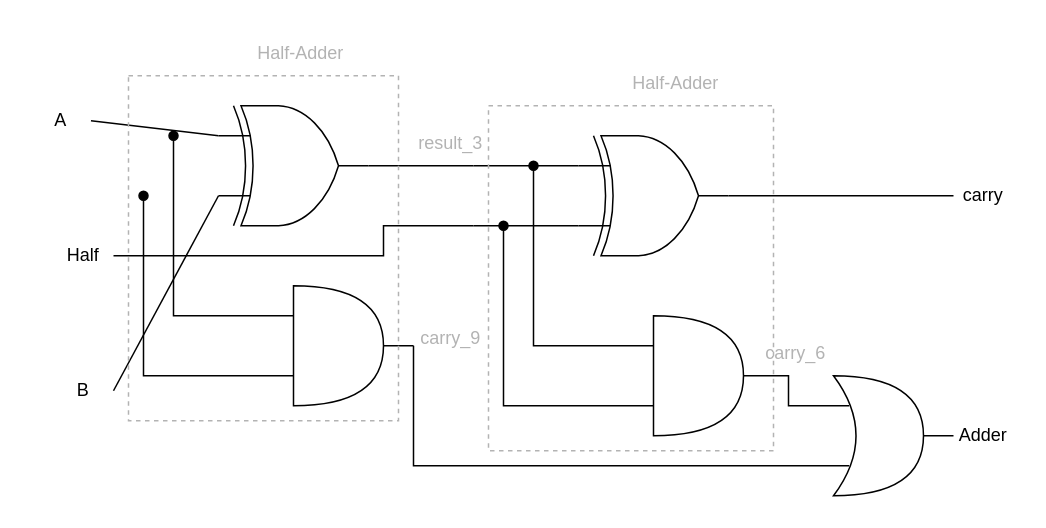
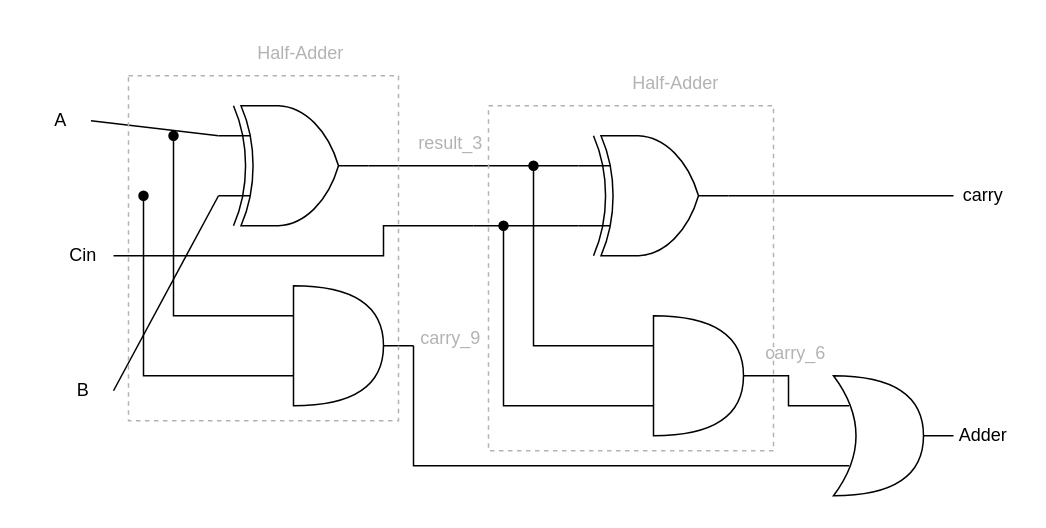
node "Half": label "Half" -> "Cin"
